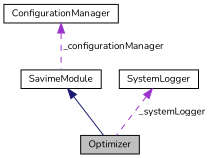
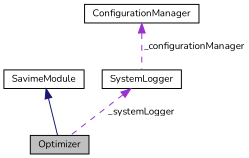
edge "SavimeModule" -> "ConfigurationManager": now "SystemLogger" -> "ConfigurationManager"
